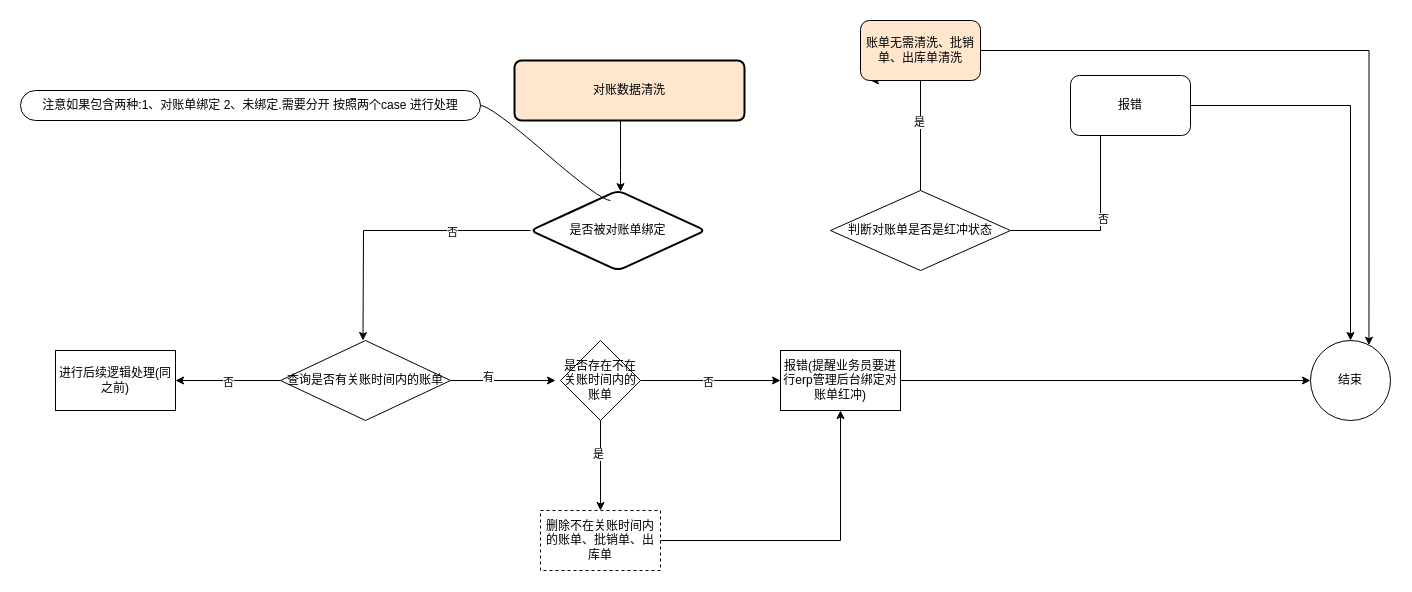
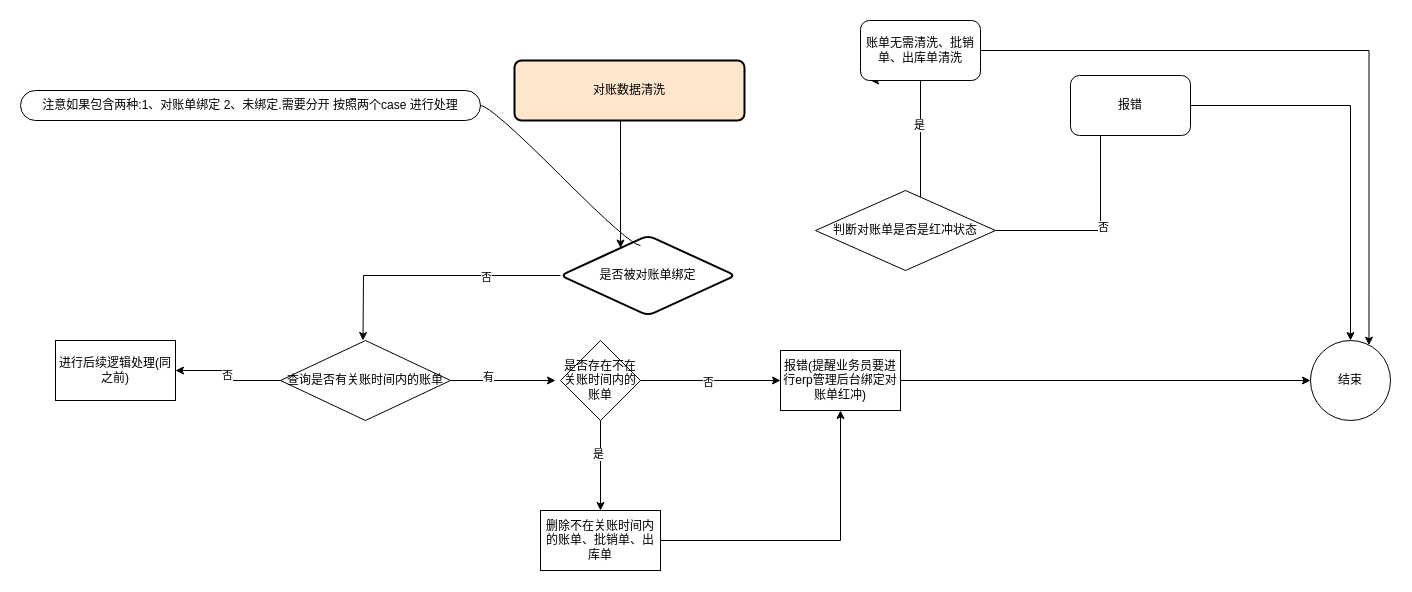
node "账单无需清洗、批销单、出库单清洗": fillcolor #ffe6cc -> #ffffff
node "是否被对账单绑定": moved (618, 231) -> (648, 276)
node "判断对账单是否是红冲状态": moved (921, 231) -> (906, 231)
node "进行后续逻辑处理(同之前)": moved (116, 381) -> (116, 371)
node "删除不在关账时间内的账单、批销单、出库单": style dashed -> solid
